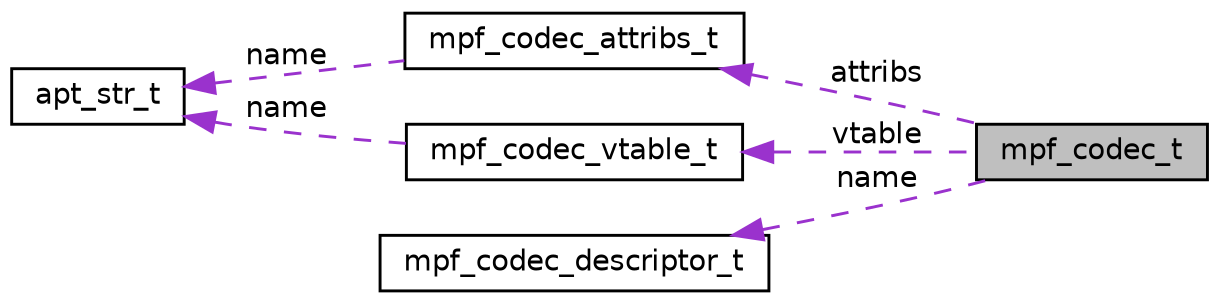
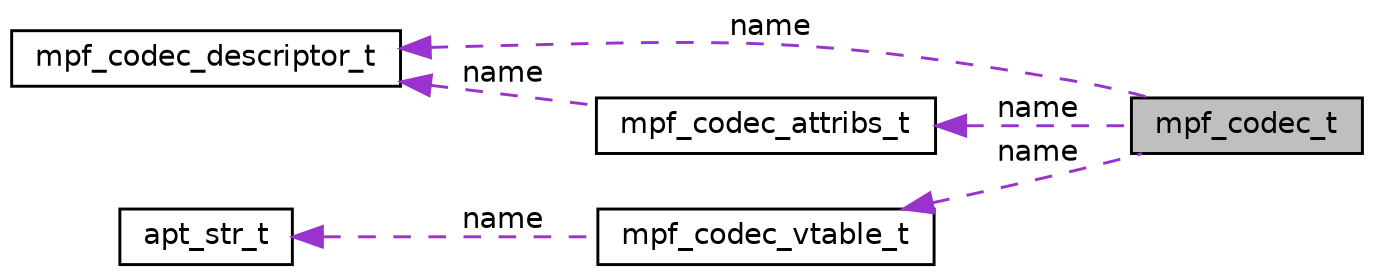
edge "mpf_codec_attribs_t" -> "apt_str_t": now "mpf_codec_attribs_t" -> "mpf_codec_descriptor_t"
edge "mpf_codec_t" -> "mpf_codec_attribs_t": label " attribs" -> " name"
edge "mpf_codec_t" -> "mpf_codec_vtable_t": label " vtable" -> " name"
